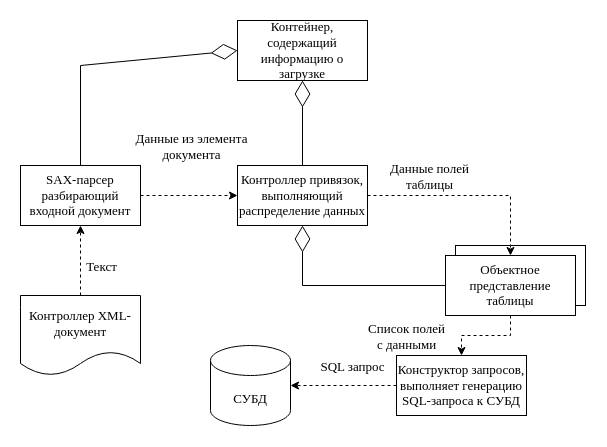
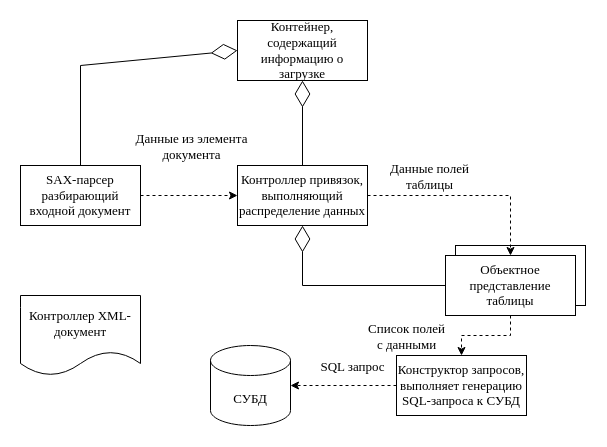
edge "Контроллер XML-документ" -> "SAX-парсер разбирающий входной документ": removed, label "Текст"
